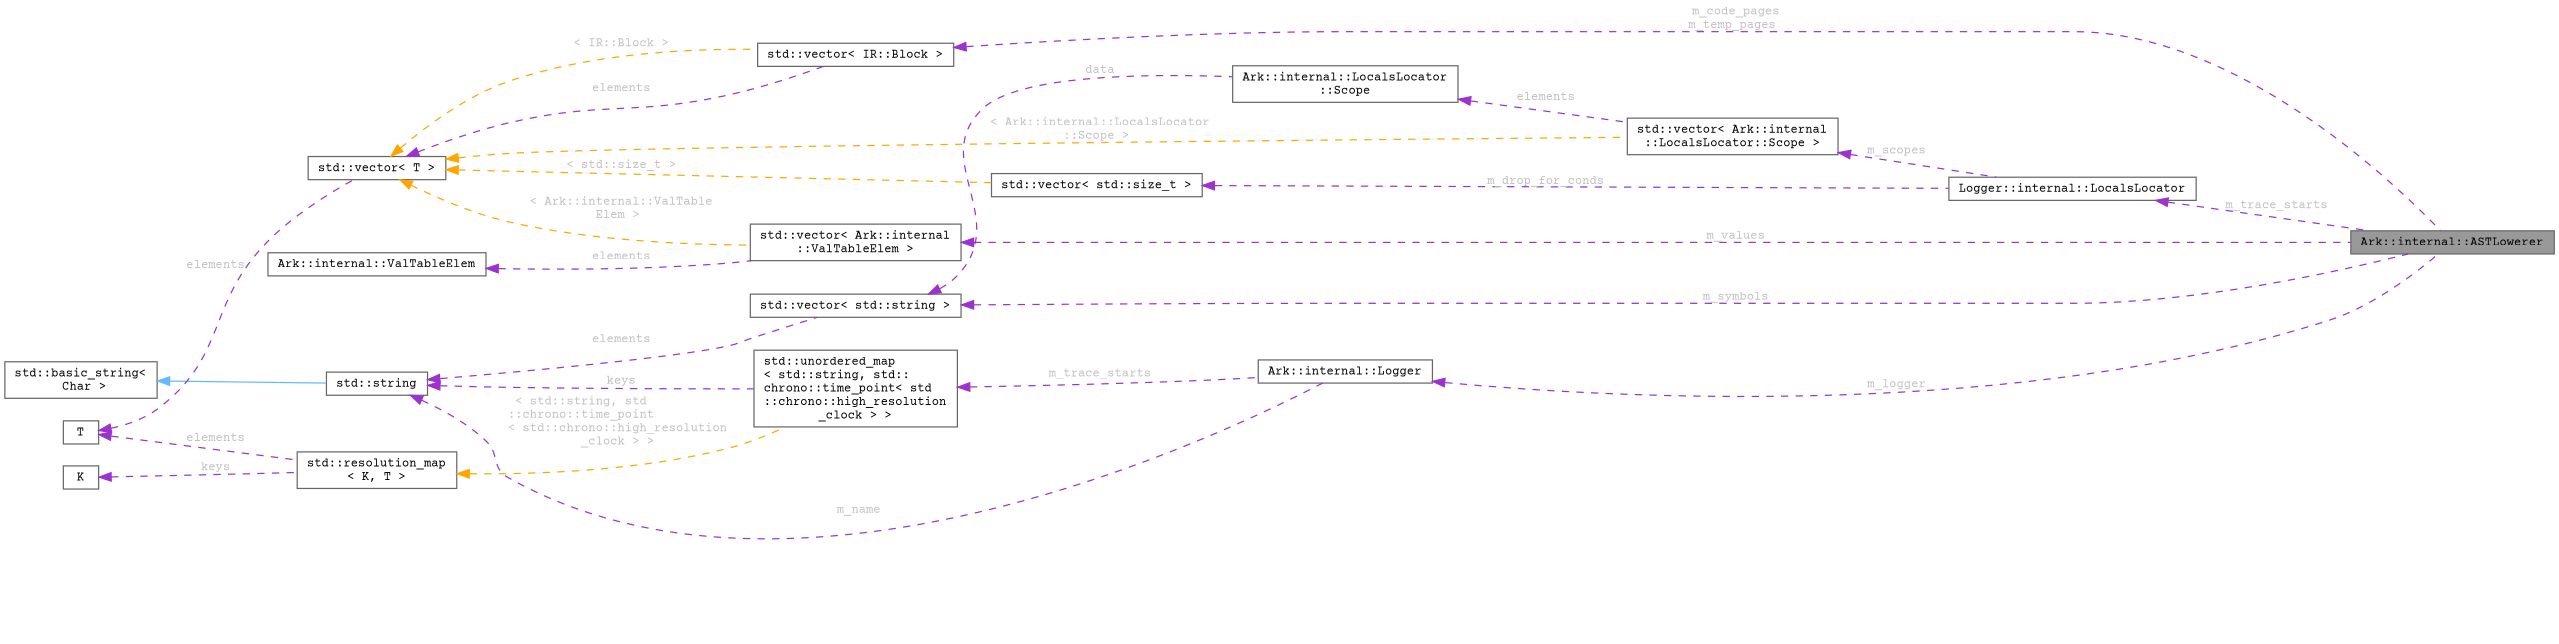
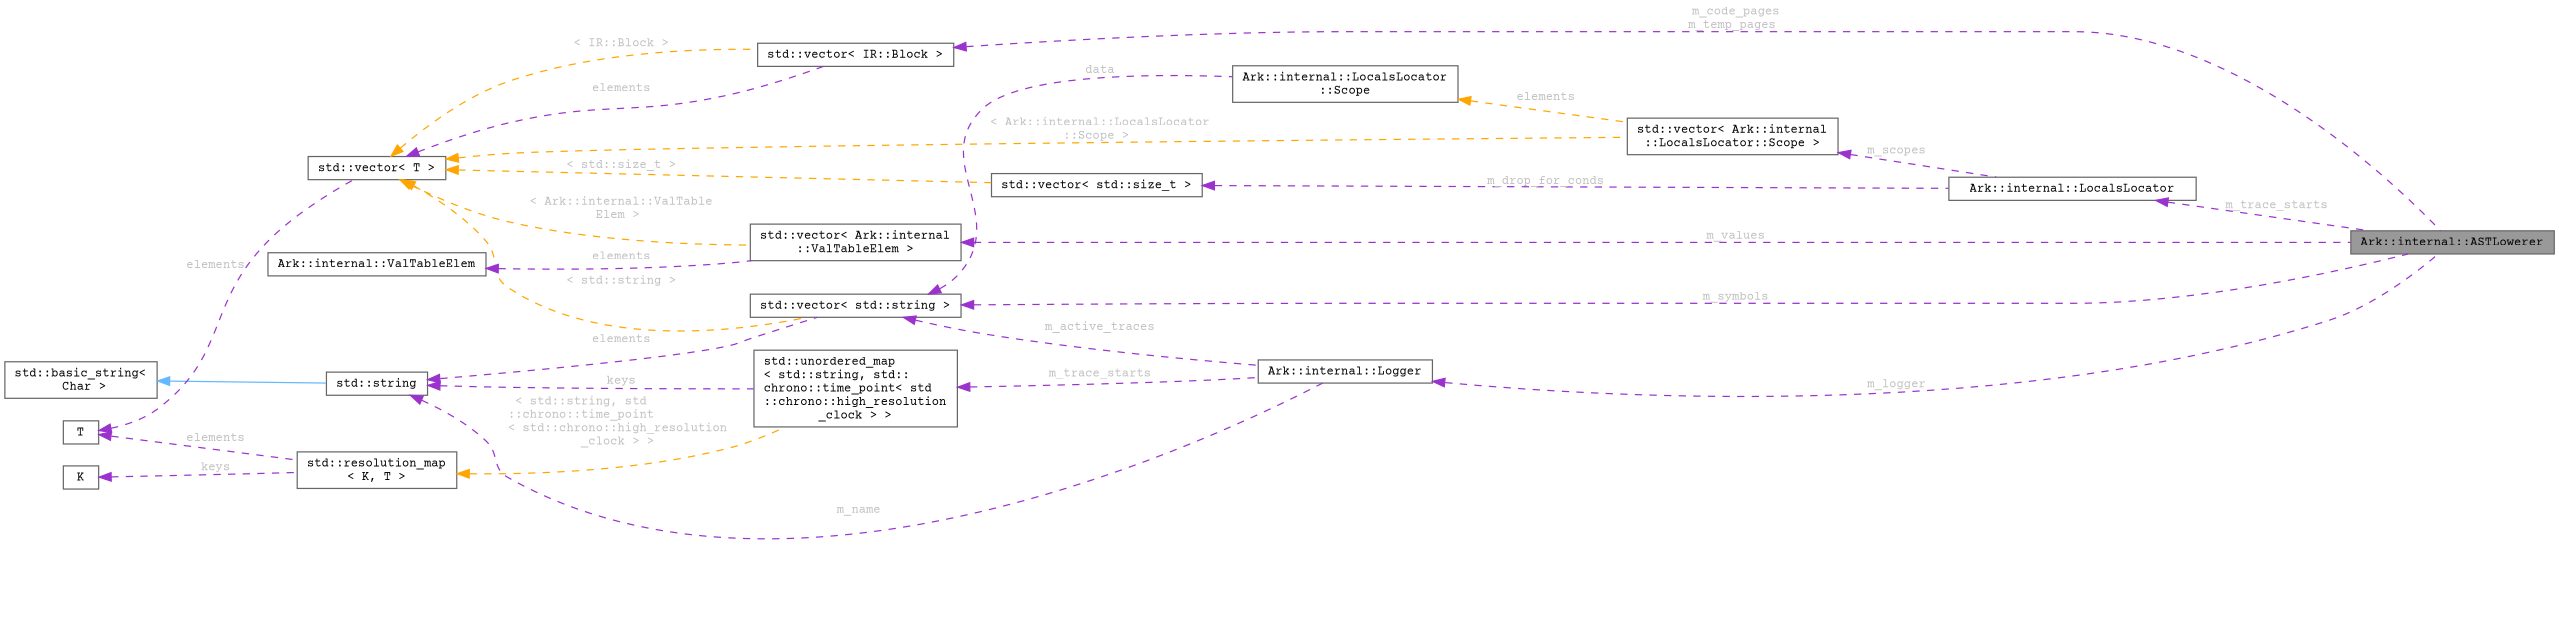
edge "std::vector< Ark::internal ::LocalsLocator::Scope >" -> "Ark::internal::LocalsLocator ::Scope": color darkorchid3 -> orange
node "Logger::internal::LocalsLocator": label "Logger::internal::LocalsLocator" -> "Ark::internal::LocalsLocator"
edge "std::vector< std::string >" -> "std::vector< T >": added, label "< std::string >"
edge "Ark::internal::Logger" -> "std::vector< std::string >": added, label "m_active_traces"
